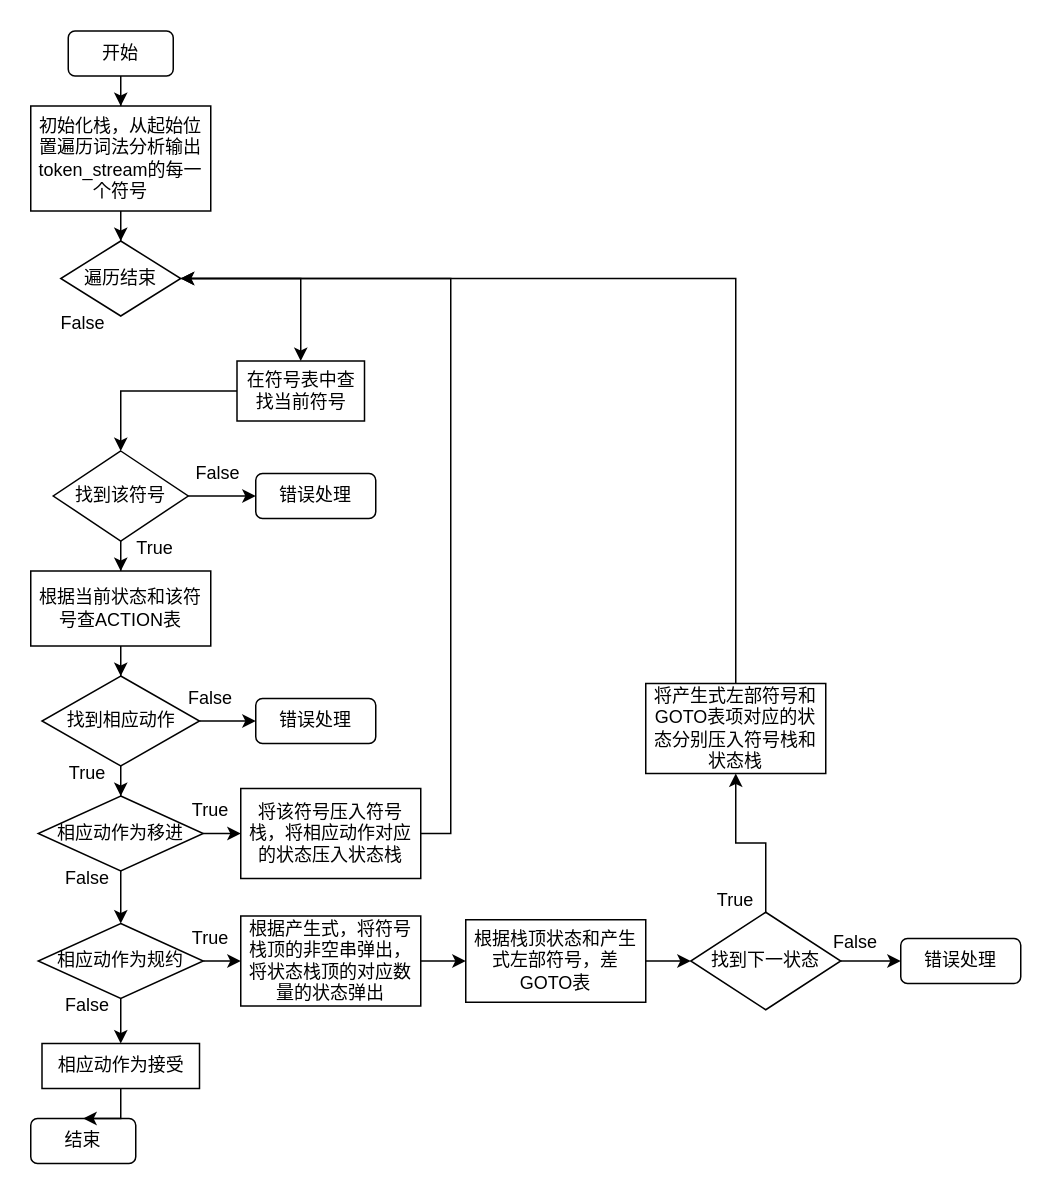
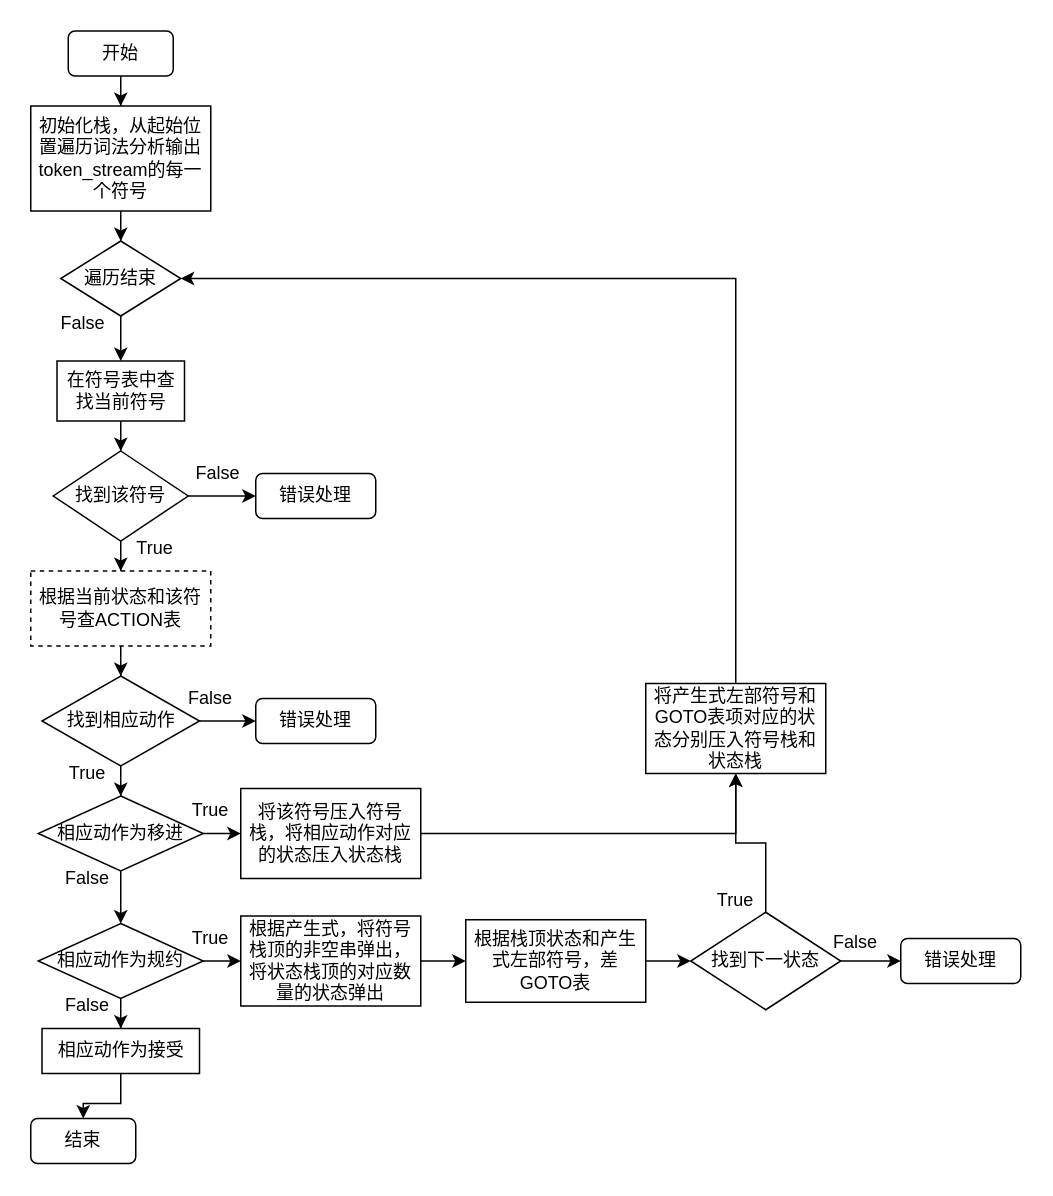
node "在符号表中查找当前符号": moved (301, 391) -> (121, 391)
edge "将该符号压入符号栈，将相应动作对应的状态压入状态栈" -> "遍历结束": now "将该符号压入符号栈，将相应动作对应的状态压入状态栈" -> "将产生式左部符号和GOTO表项对应的状态分别压入符号栈和状态栈"
node "根据当前状态和该符号查ACTION表": style solid -> dashed
node "相应动作为接受": moved (121, 1066) -> (121, 1051)
